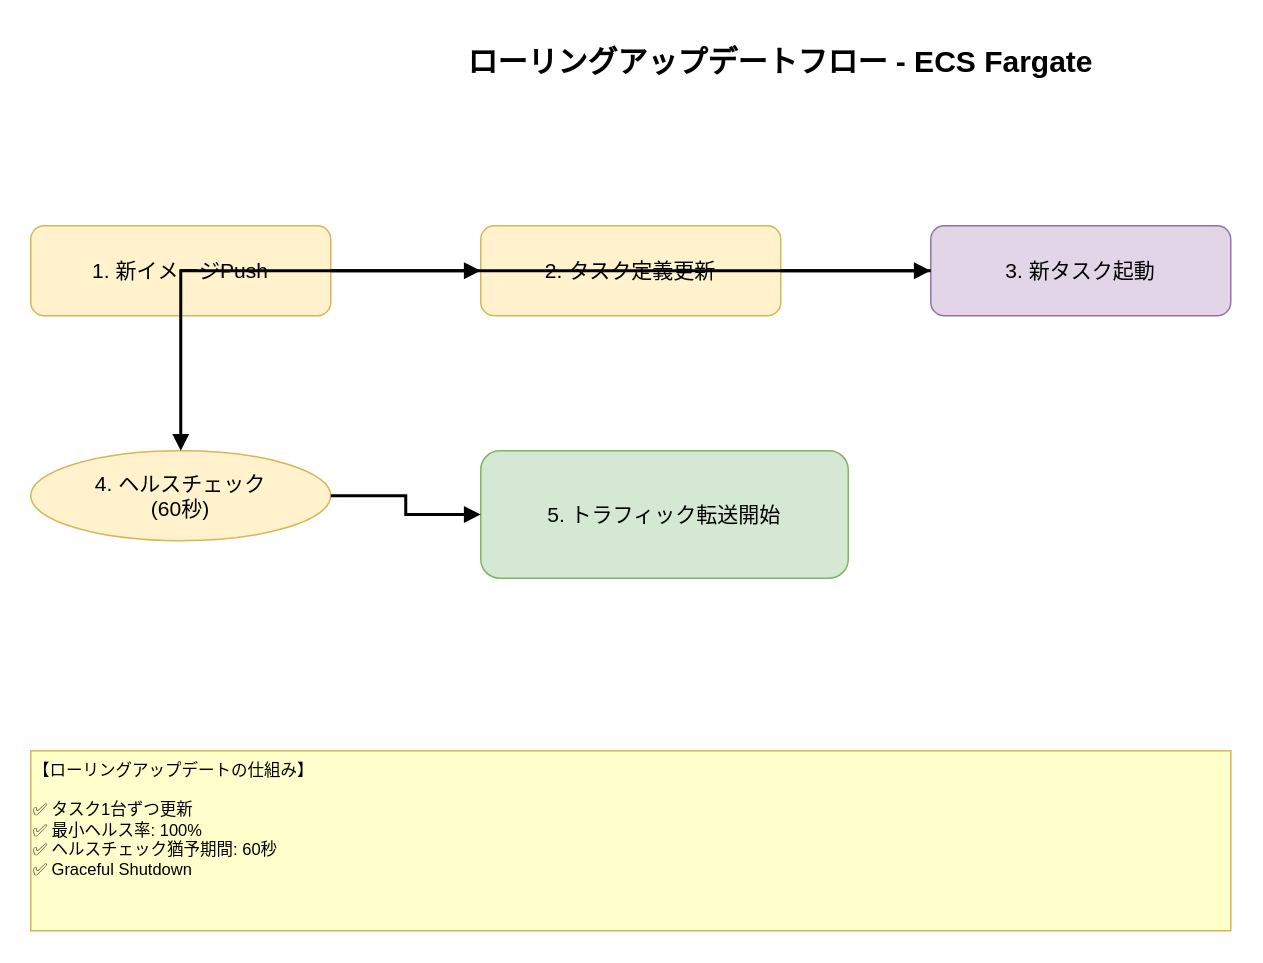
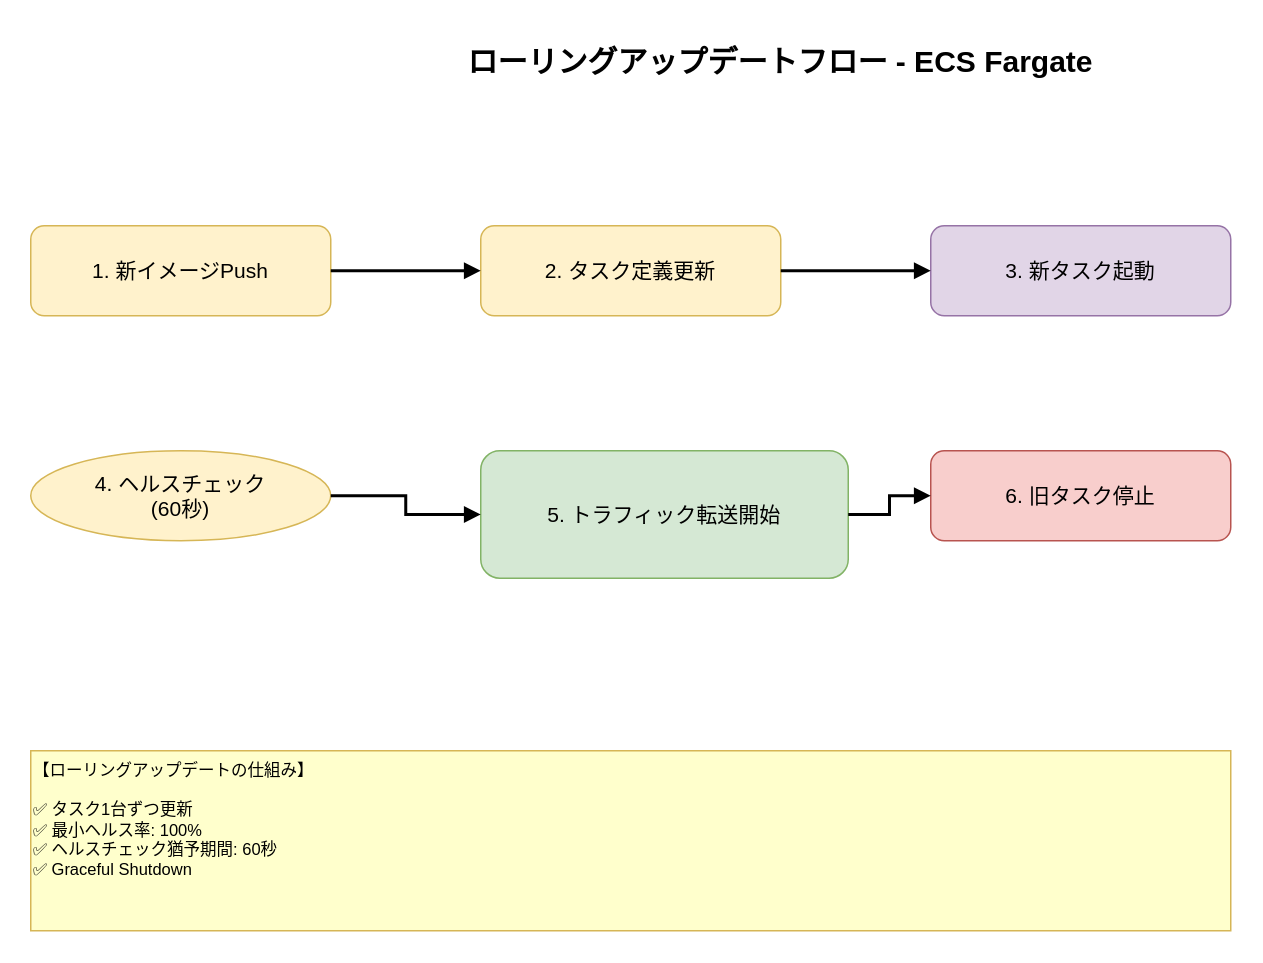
edge "3. 新タスク起動" -> "4. ヘルスチェック (60秒)": removed
node "6. 旧タスク停止": added
edge "5. トラフィック転送開始" -> "6. 旧タスク停止": added
